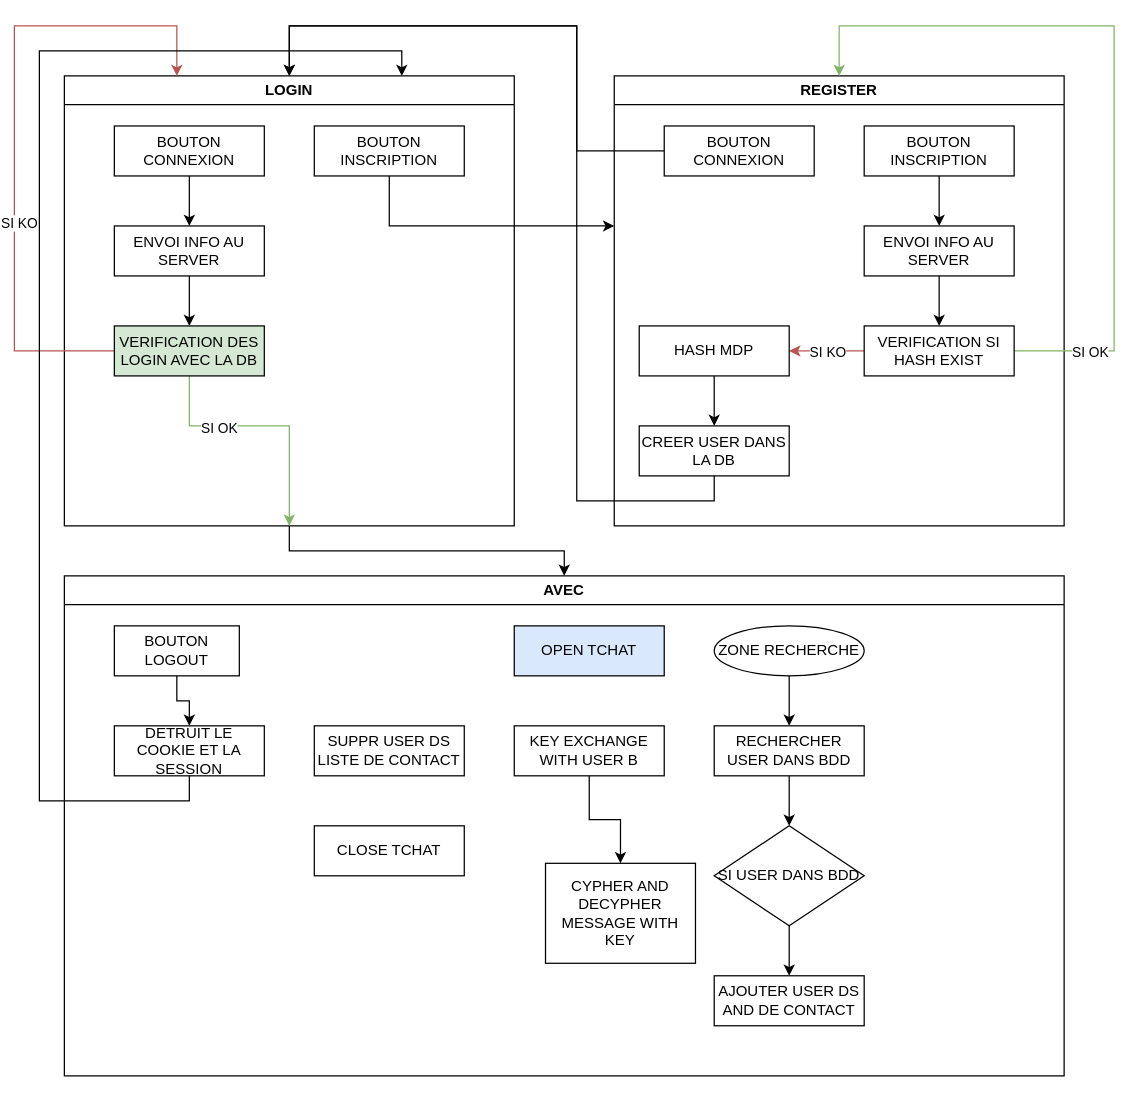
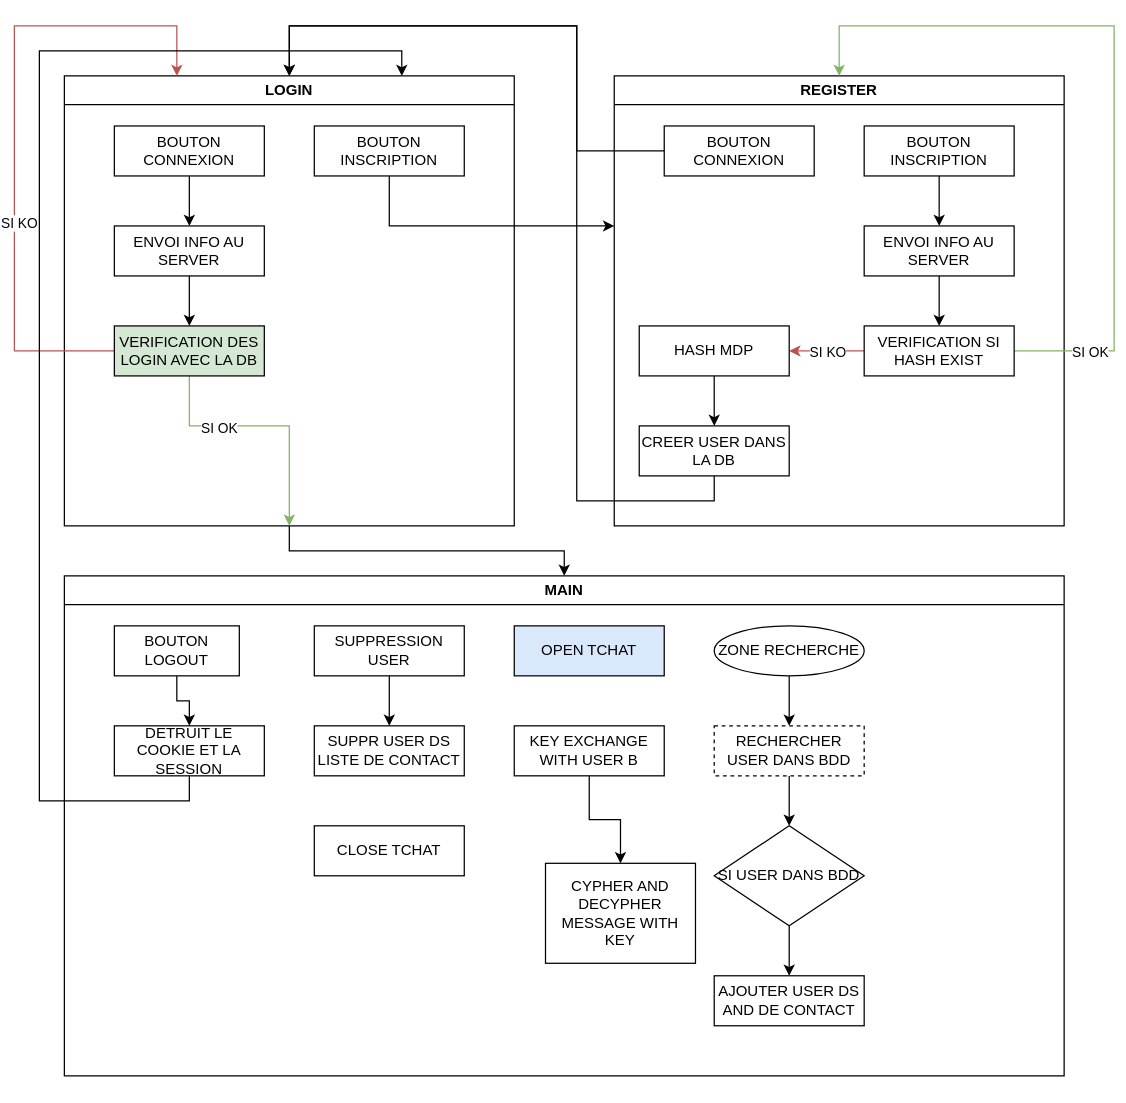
node "AVEC": label "AVEC" -> "MAIN"
node "SUPPRESSION USER": added
edge "SUPPRESSION USER" -> "SUPPR USER DS LISTE DE CONTACT": added
node "RECHERCHER USER DANS BDD": style solid -> dashed
